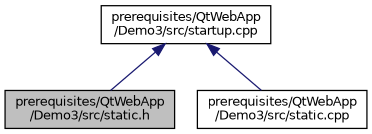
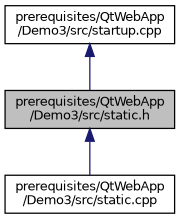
edge "prerequisites/QtWebApp /Demo3/src/static.cpp" -> "prerequisites/QtWebApp /Demo3/src/startup.cpp": now "prerequisites/QtWebApp /Demo3/src/static.cpp" -> "prerequisites/QtWebApp /Demo3/src/static.h"
